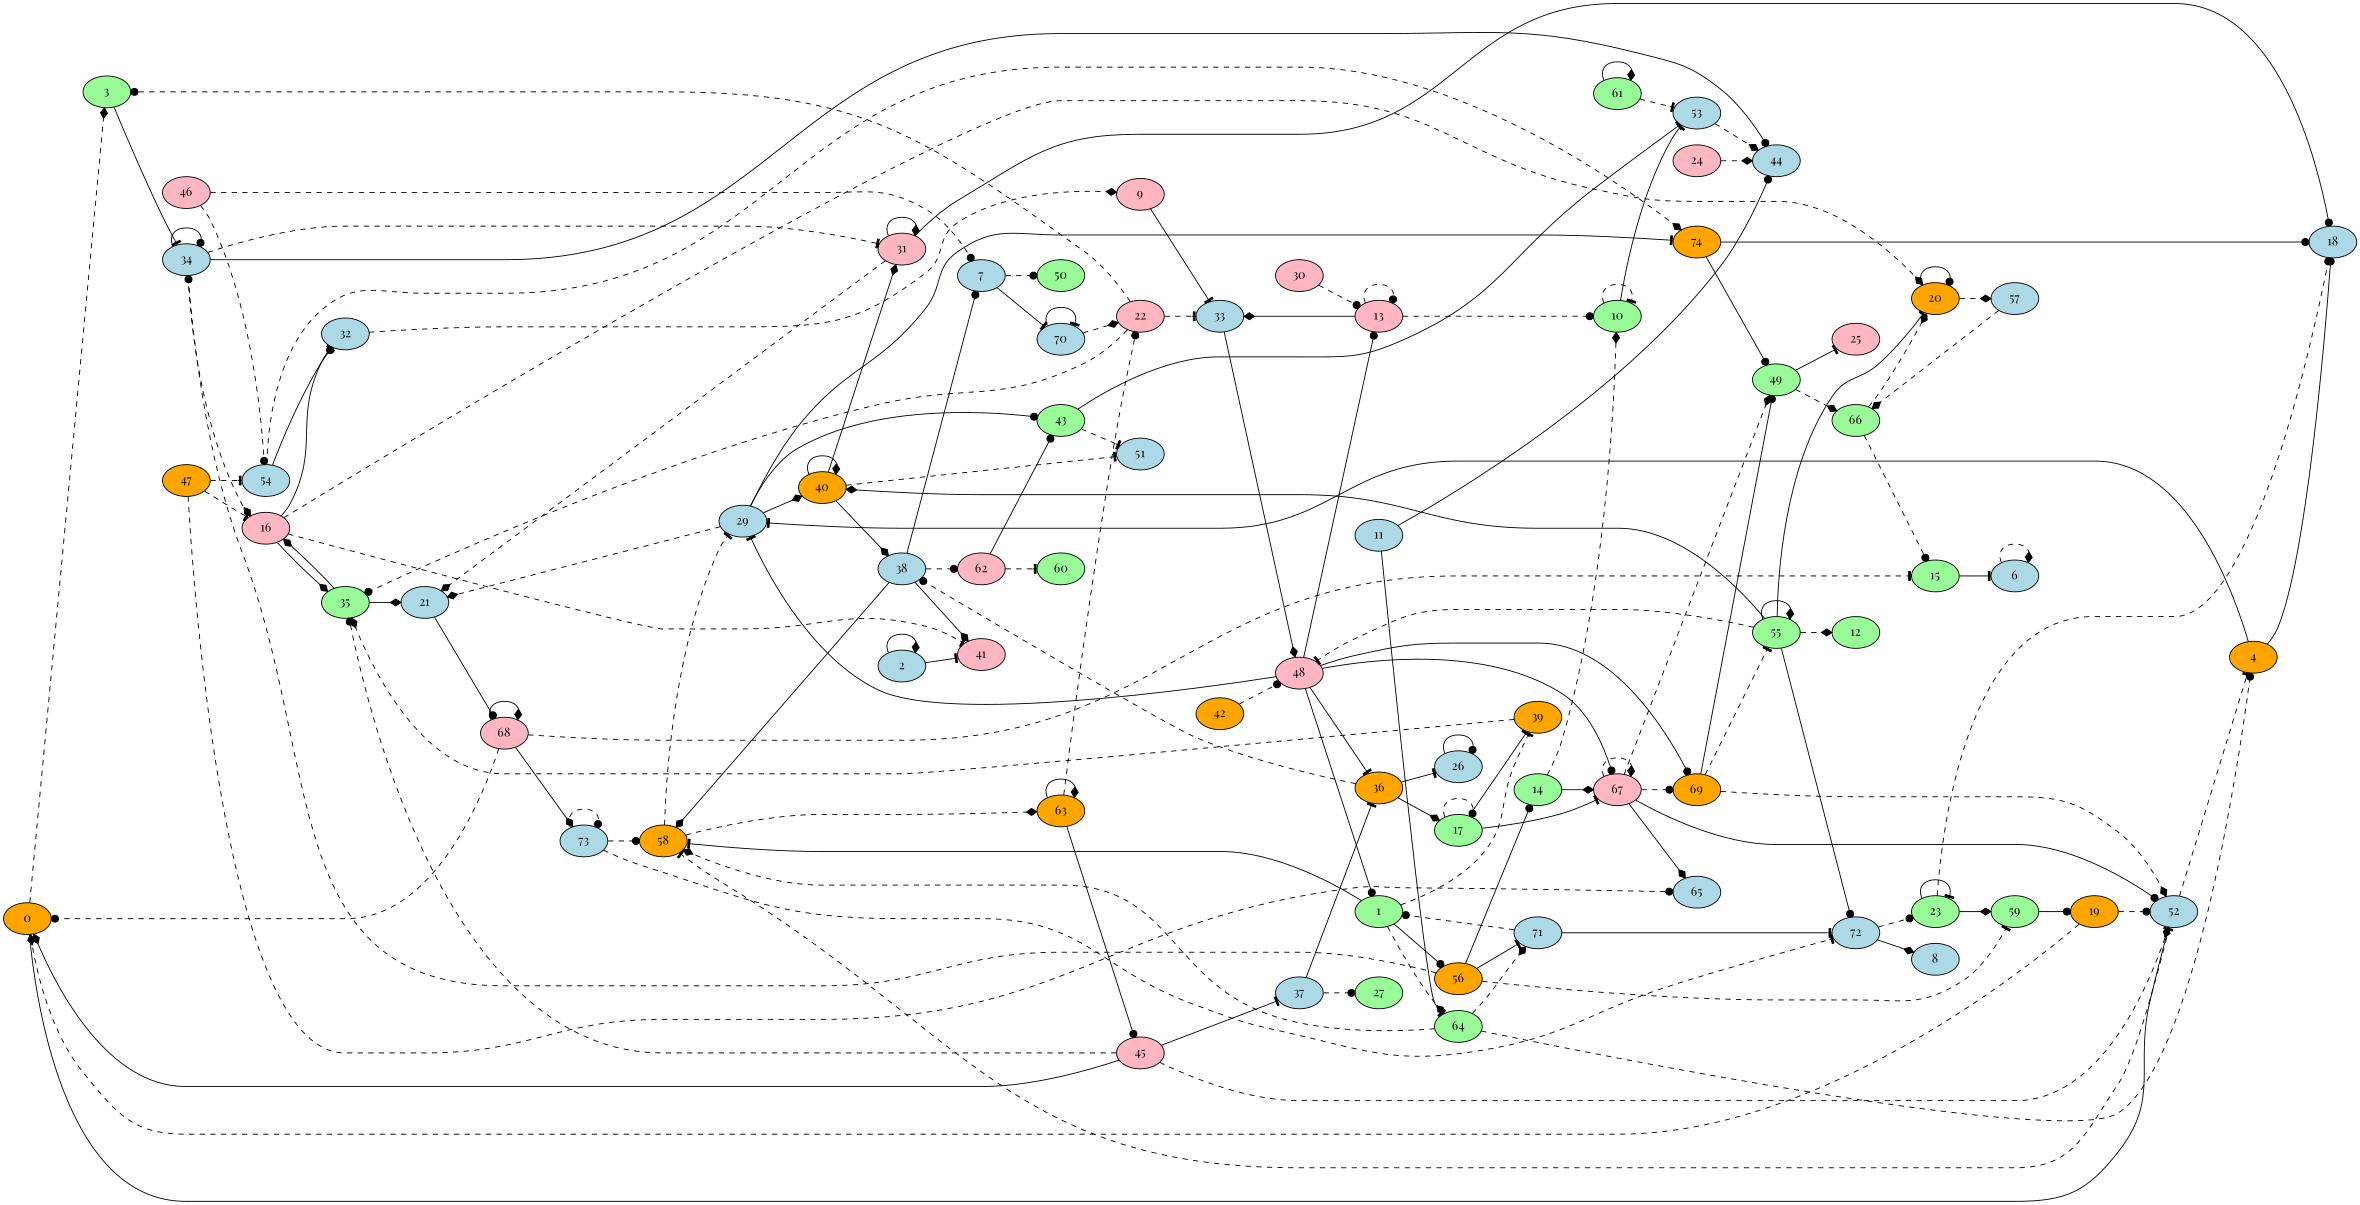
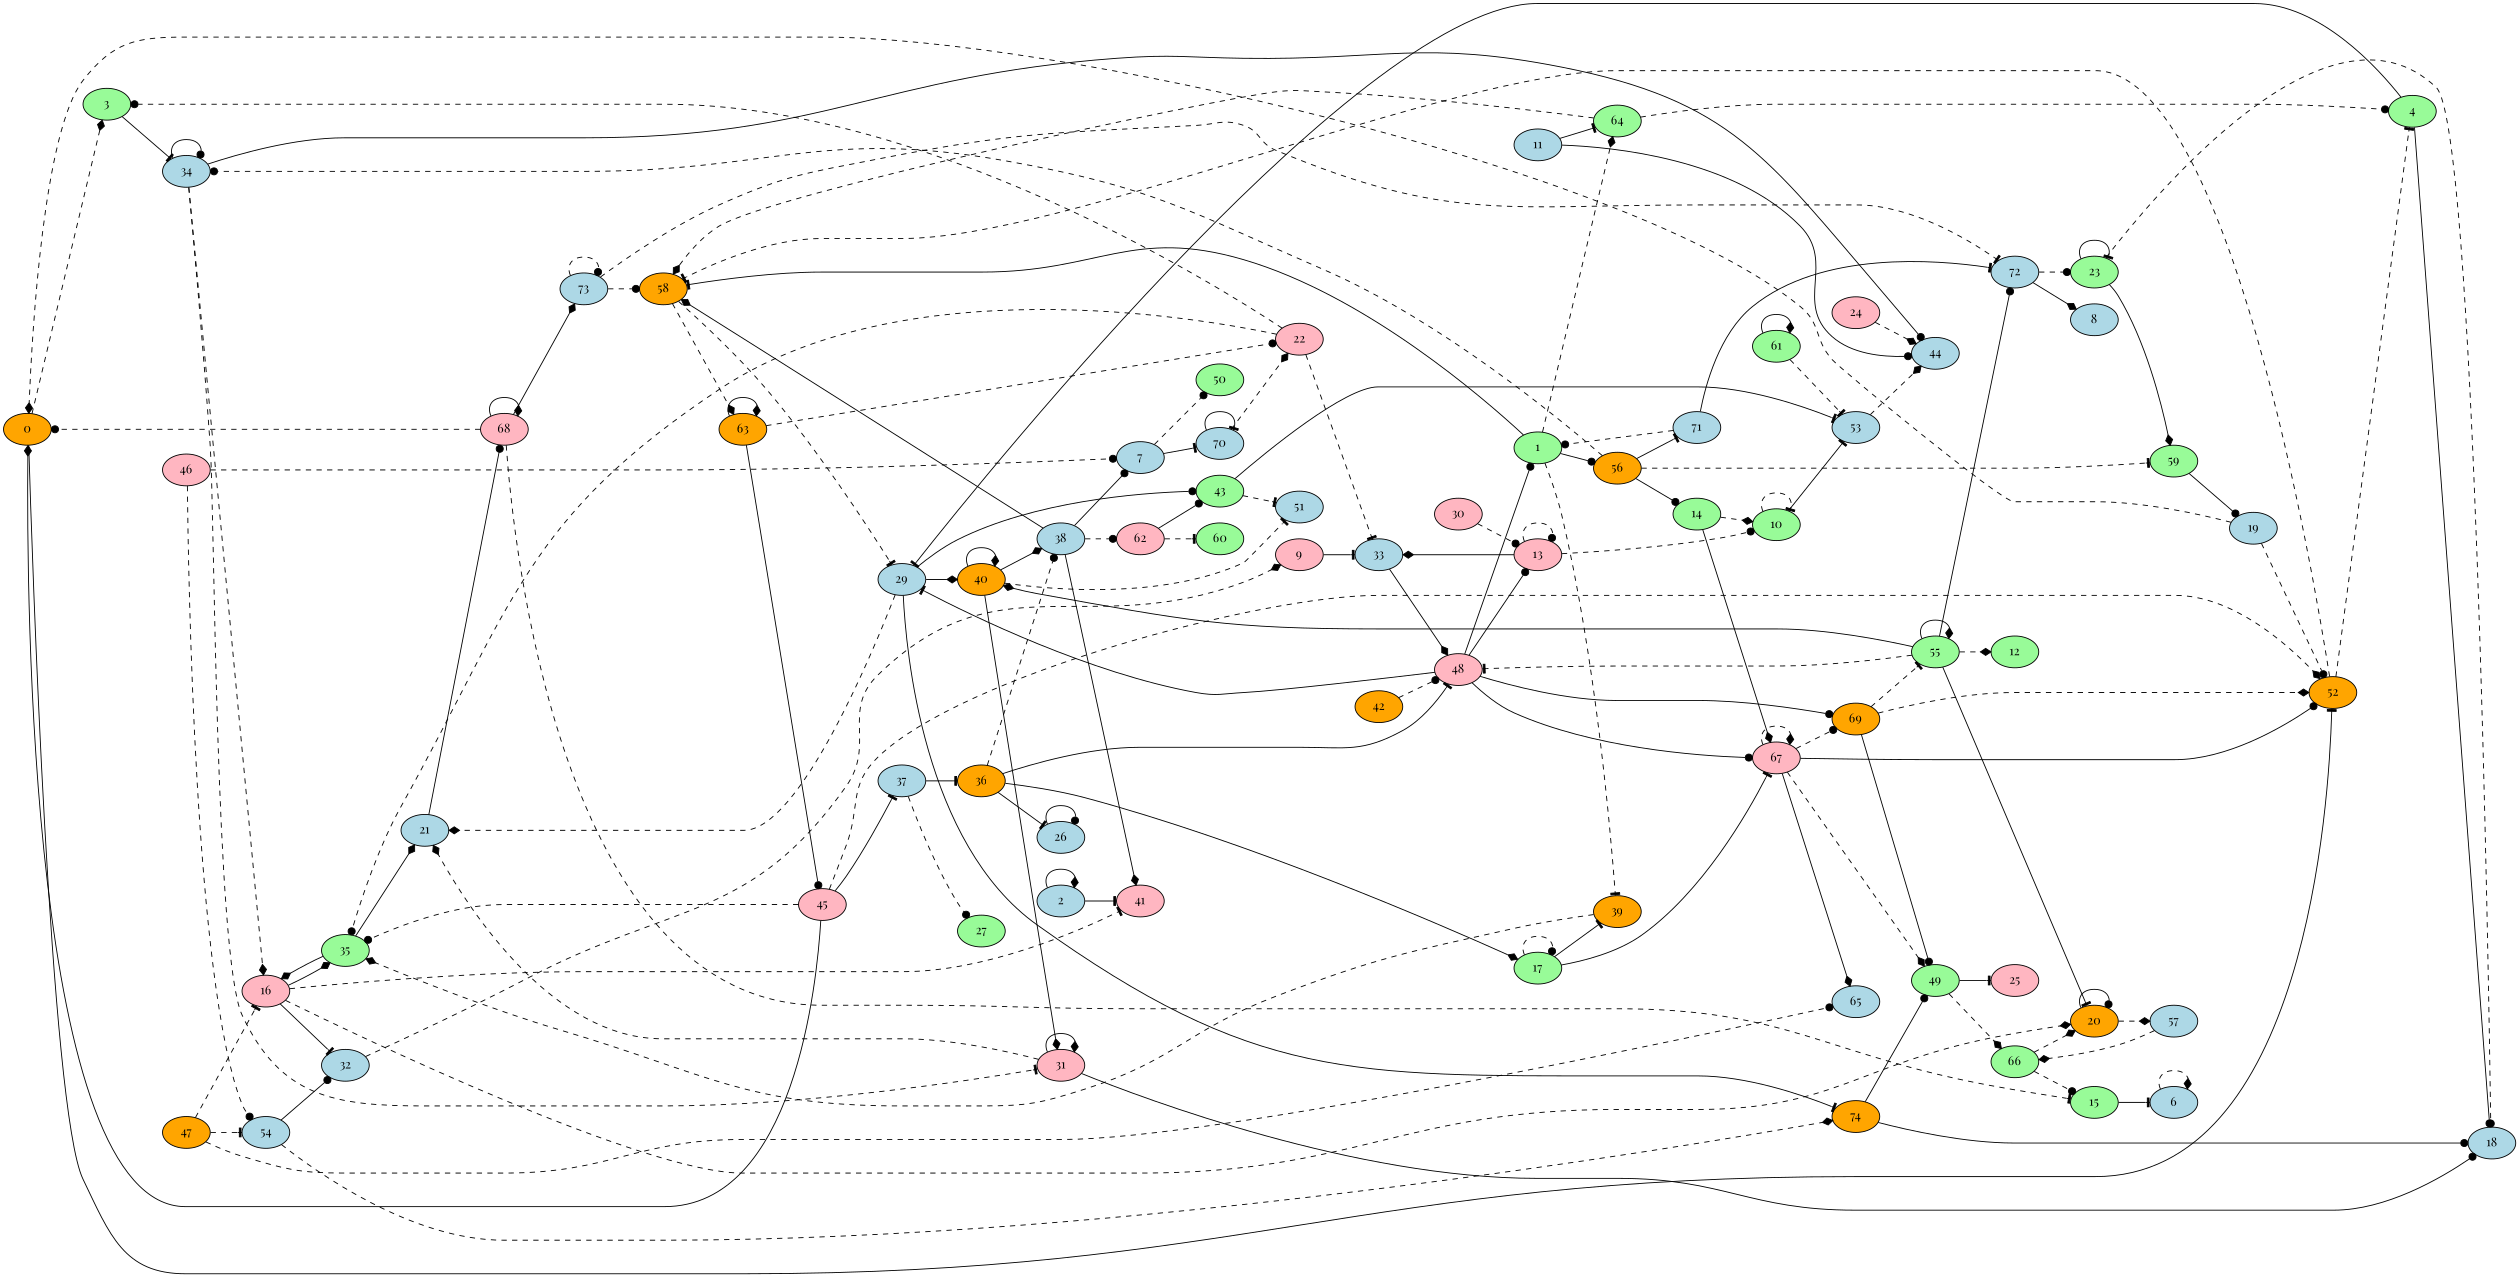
node "4": fillcolor orange -> palegreen
edge "48" -> "36": reversed
node "19": fillcolor orange -> lightblue
node "52": fillcolor lightblue -> orange
edge "64" -> "71": removed
